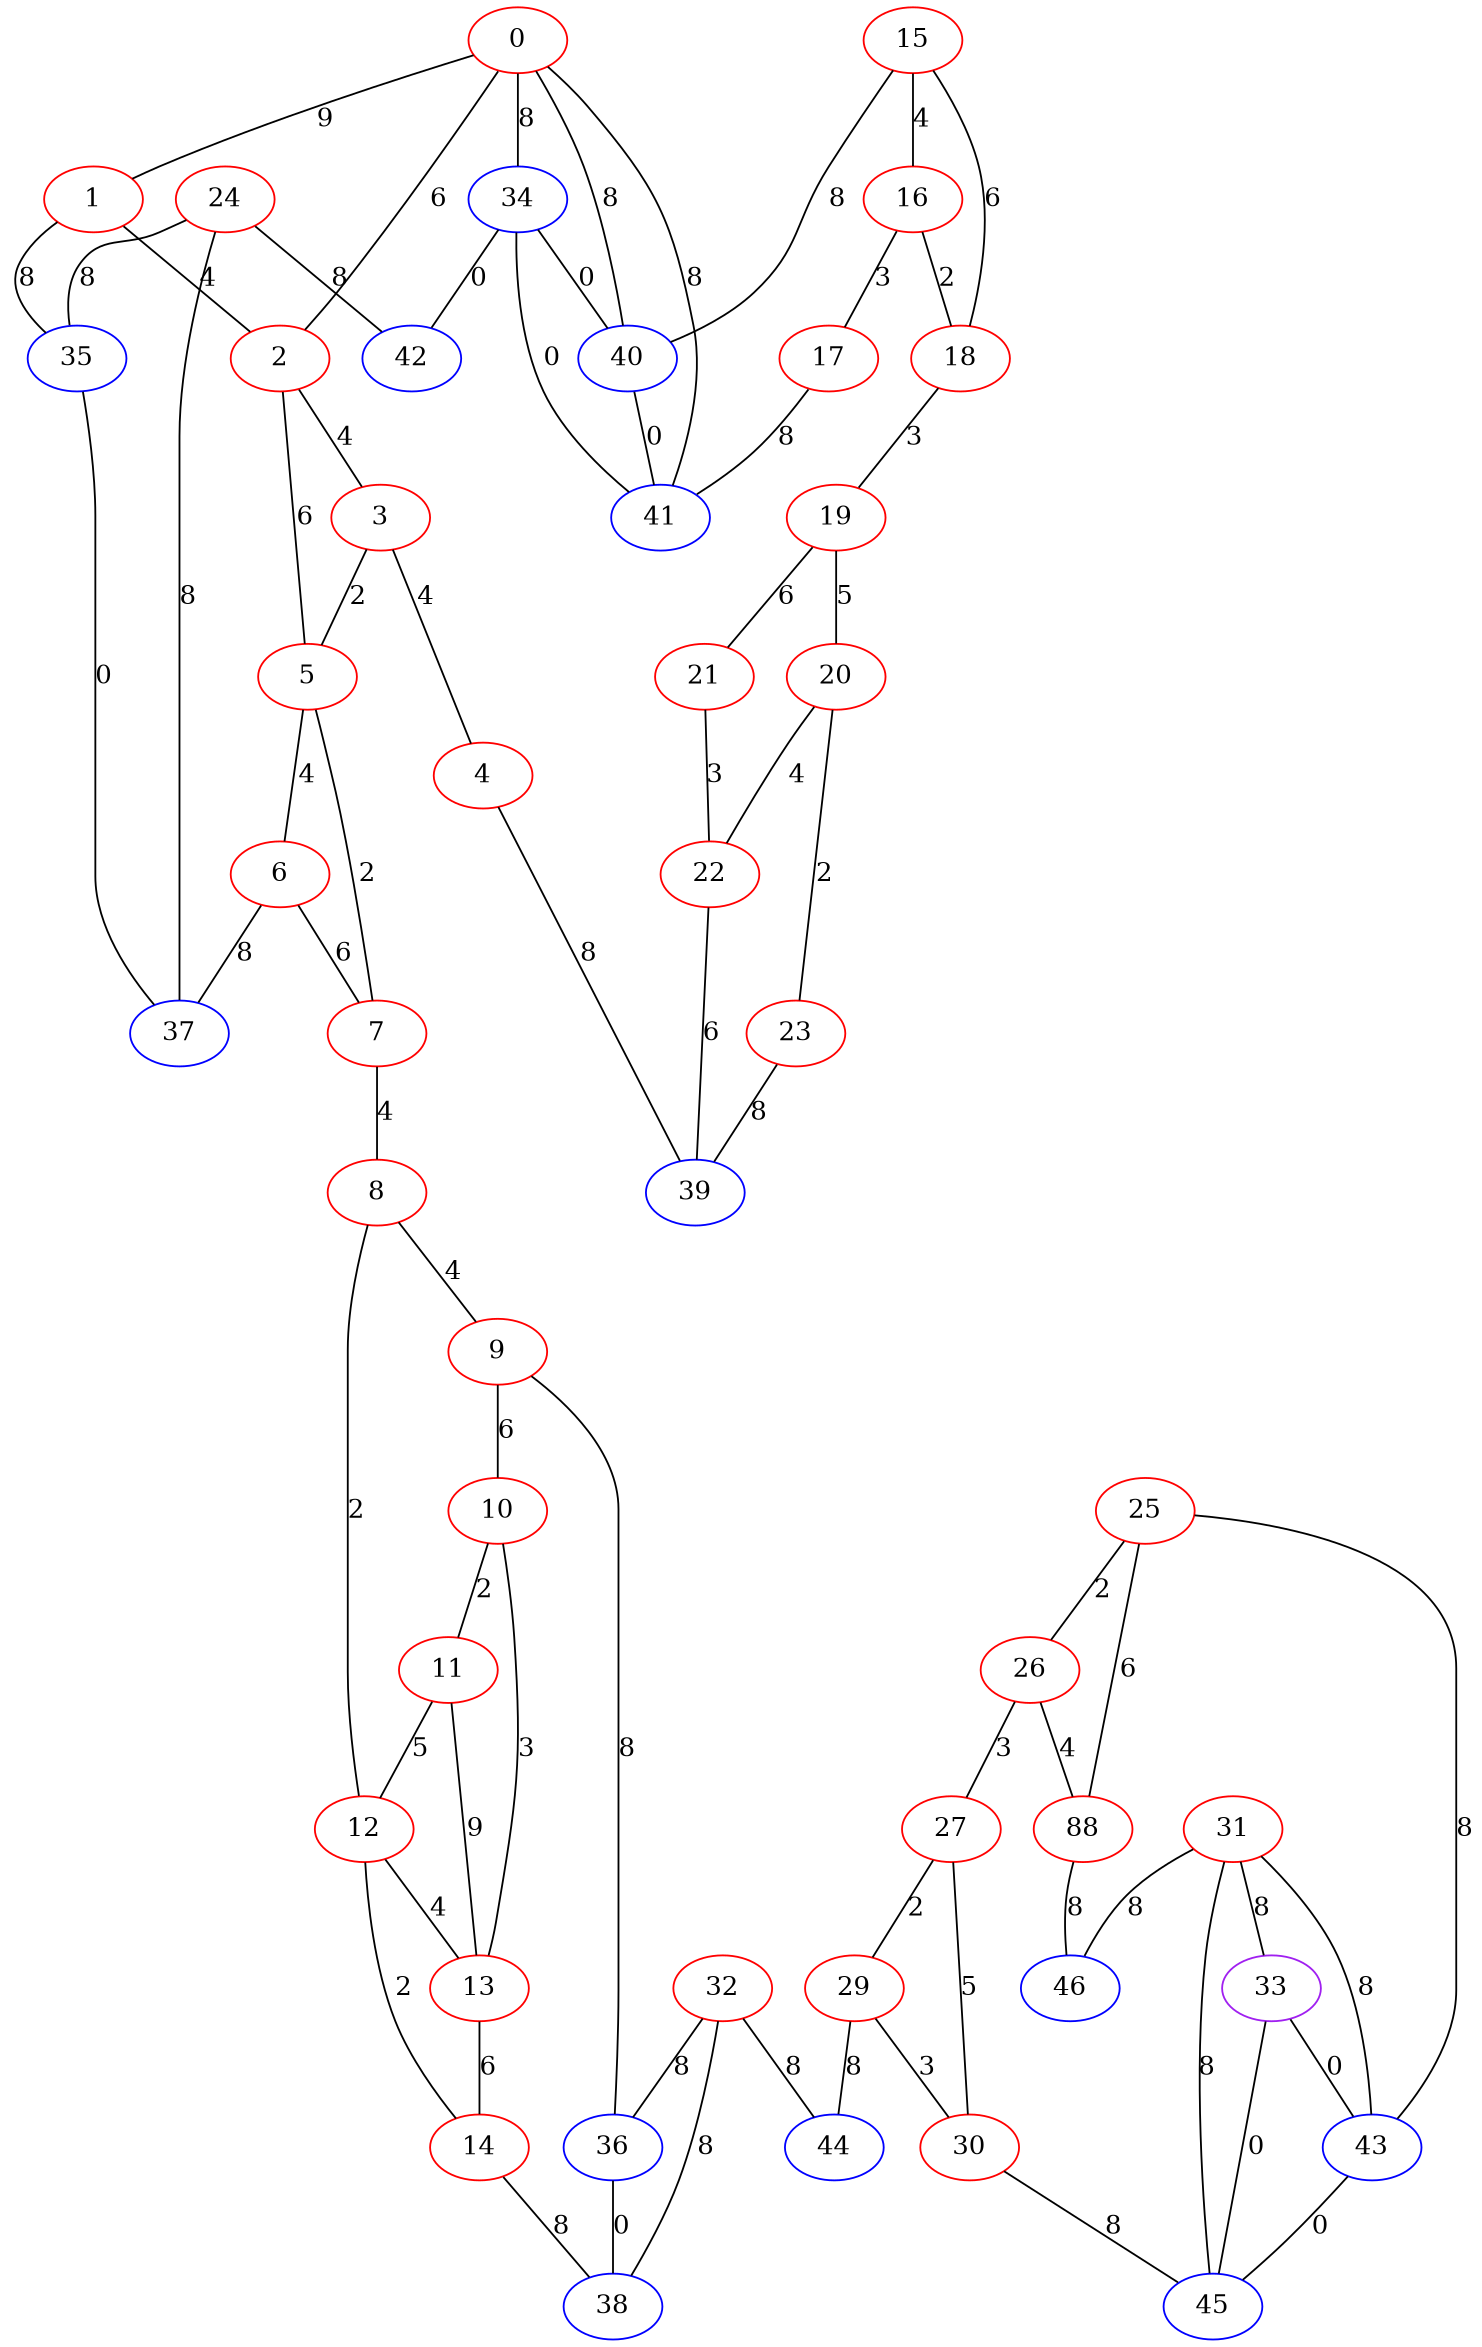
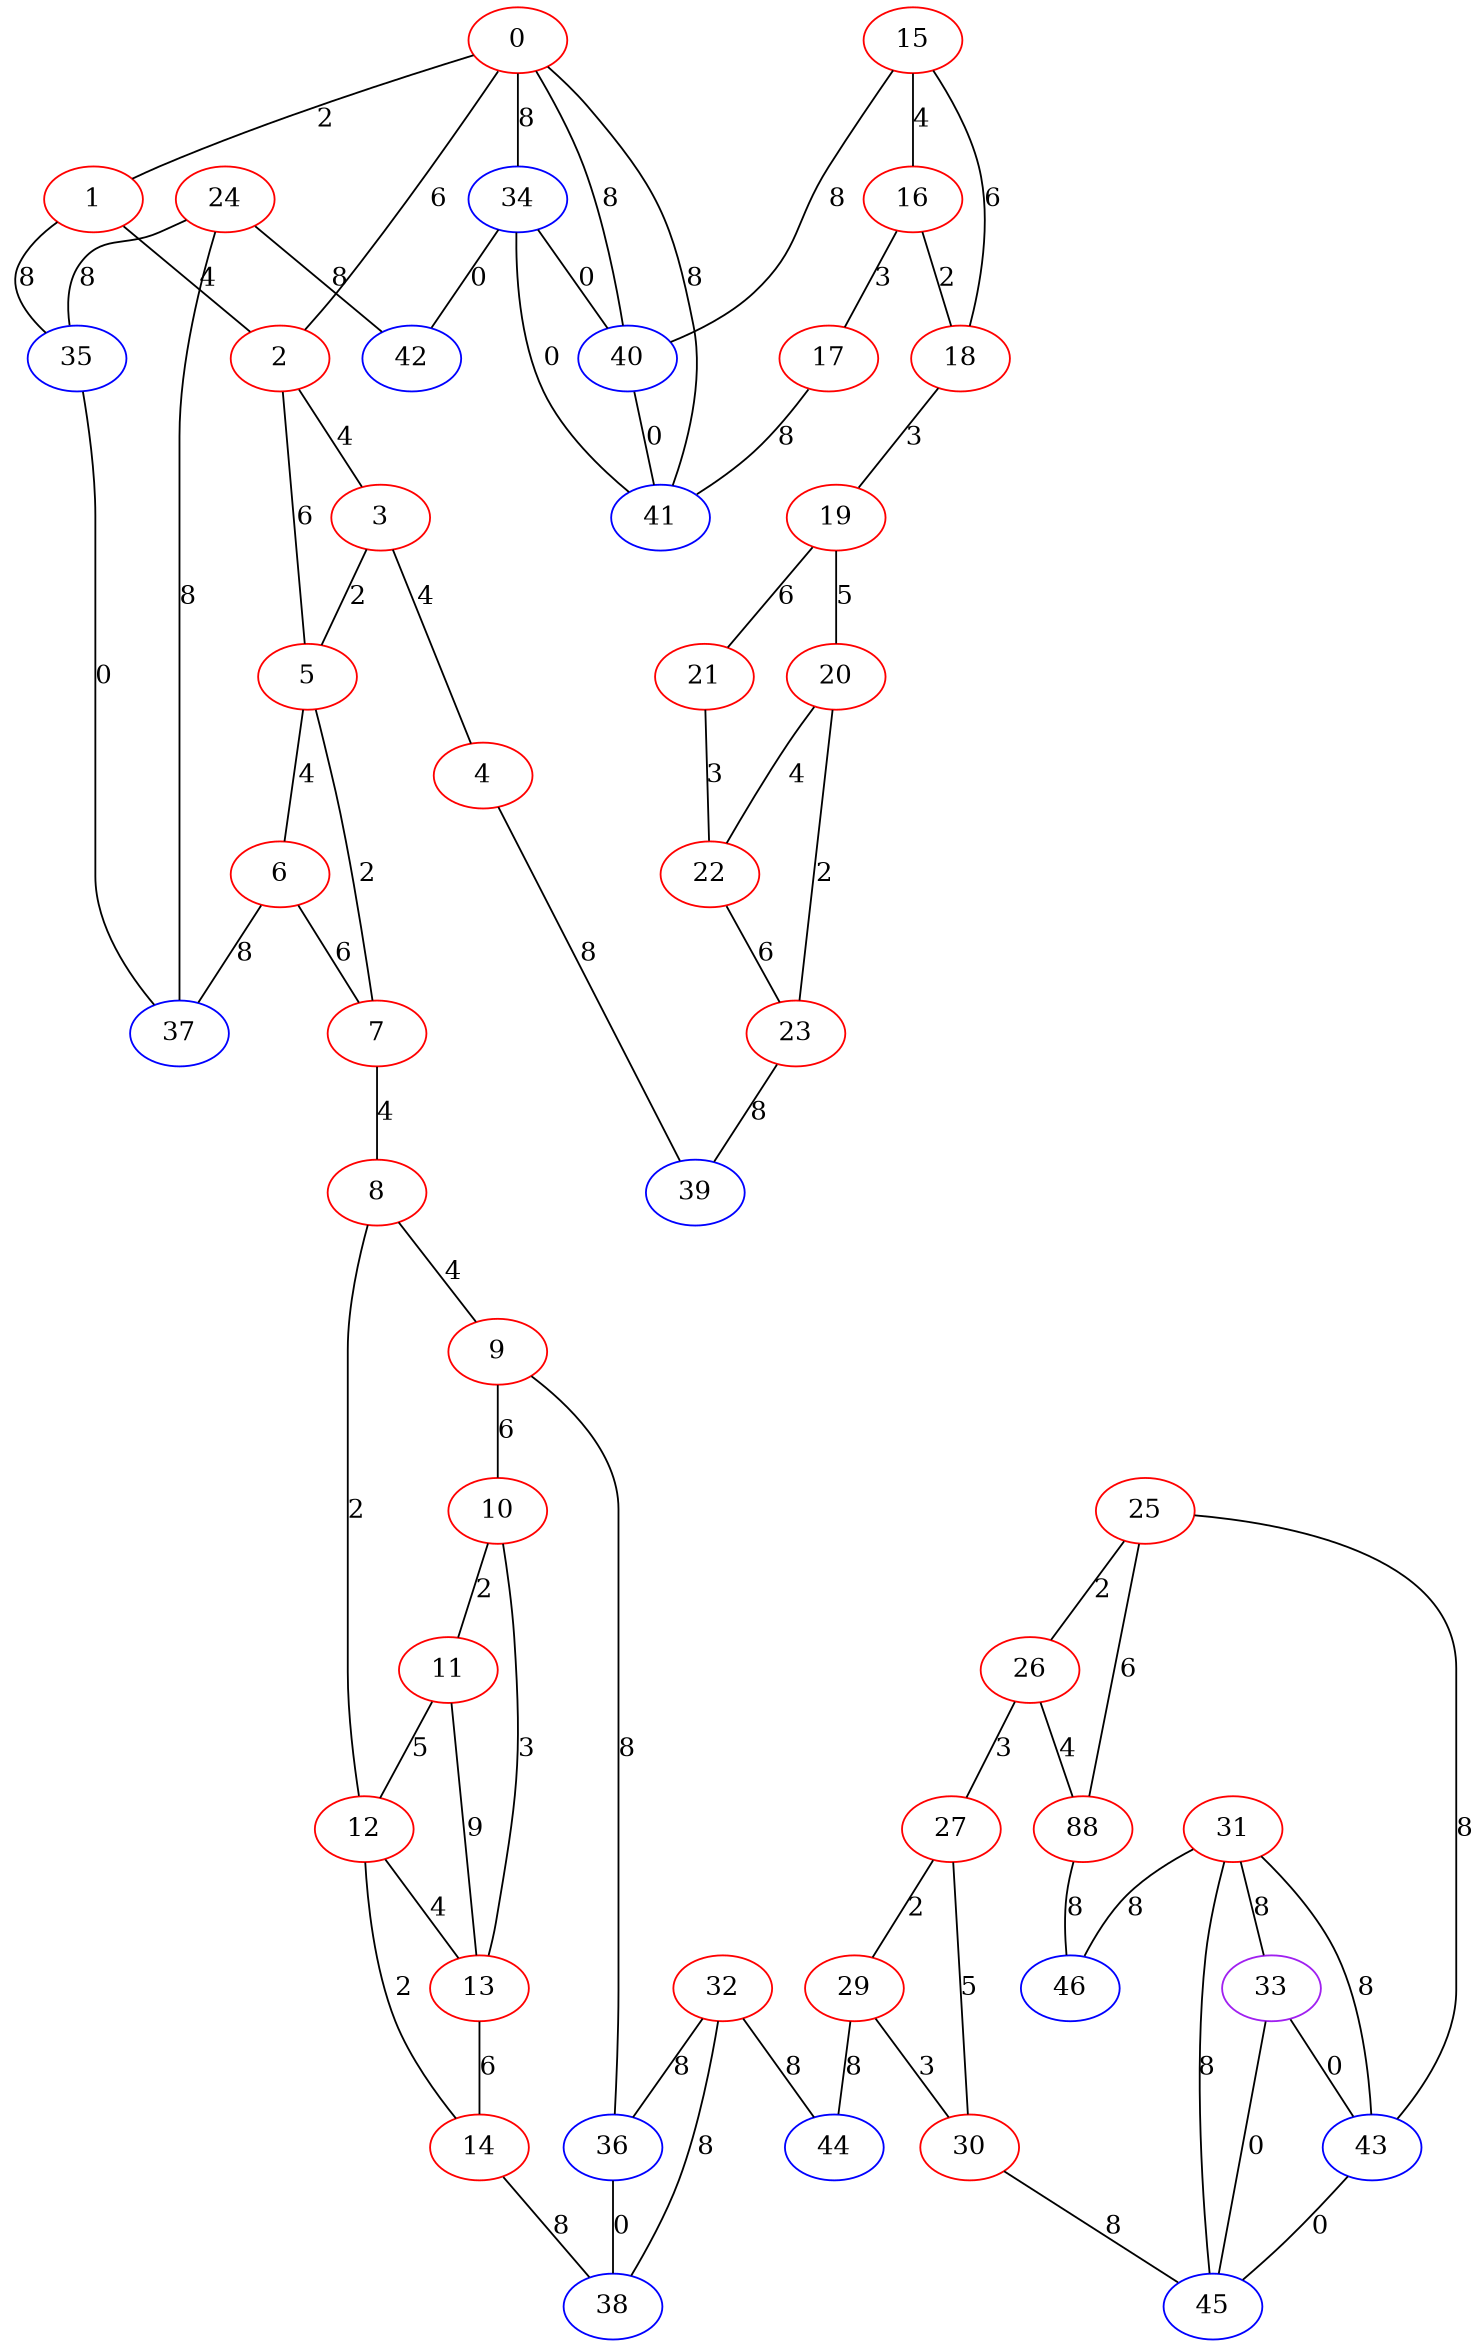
edge "0" -- "1": label "9" -> "2"
edge "22" -- "39": now "22" -- "23"
